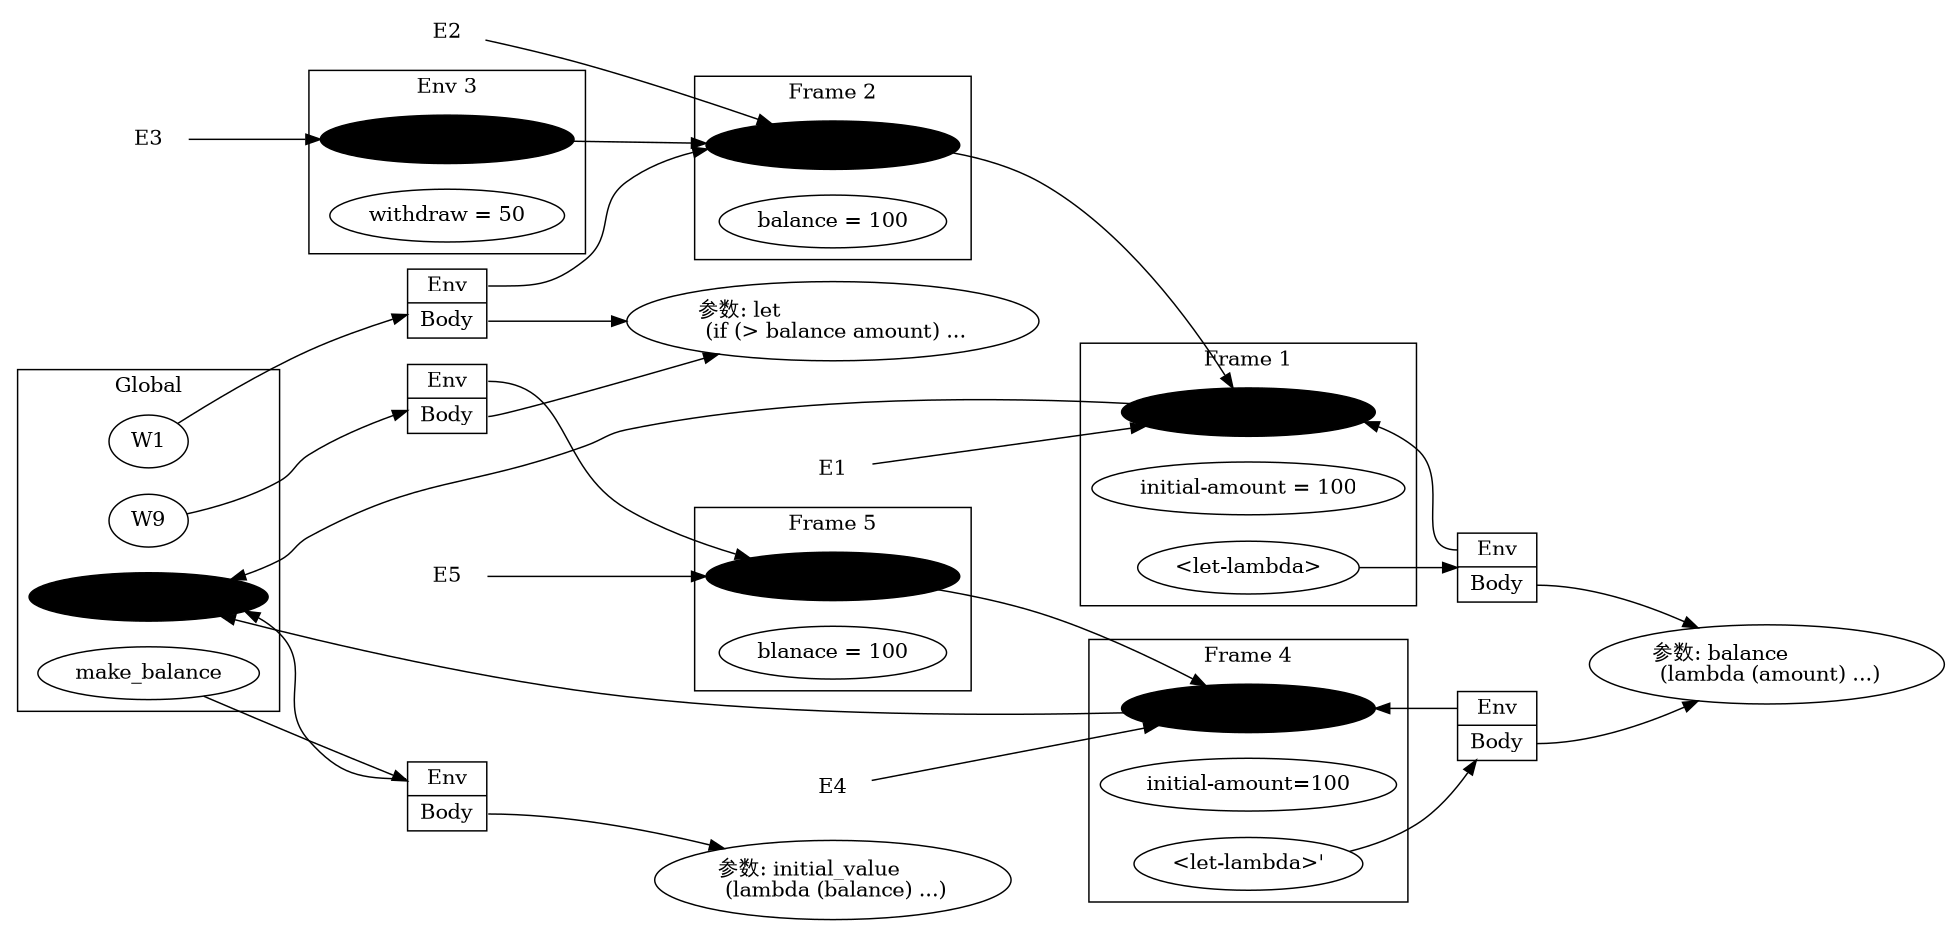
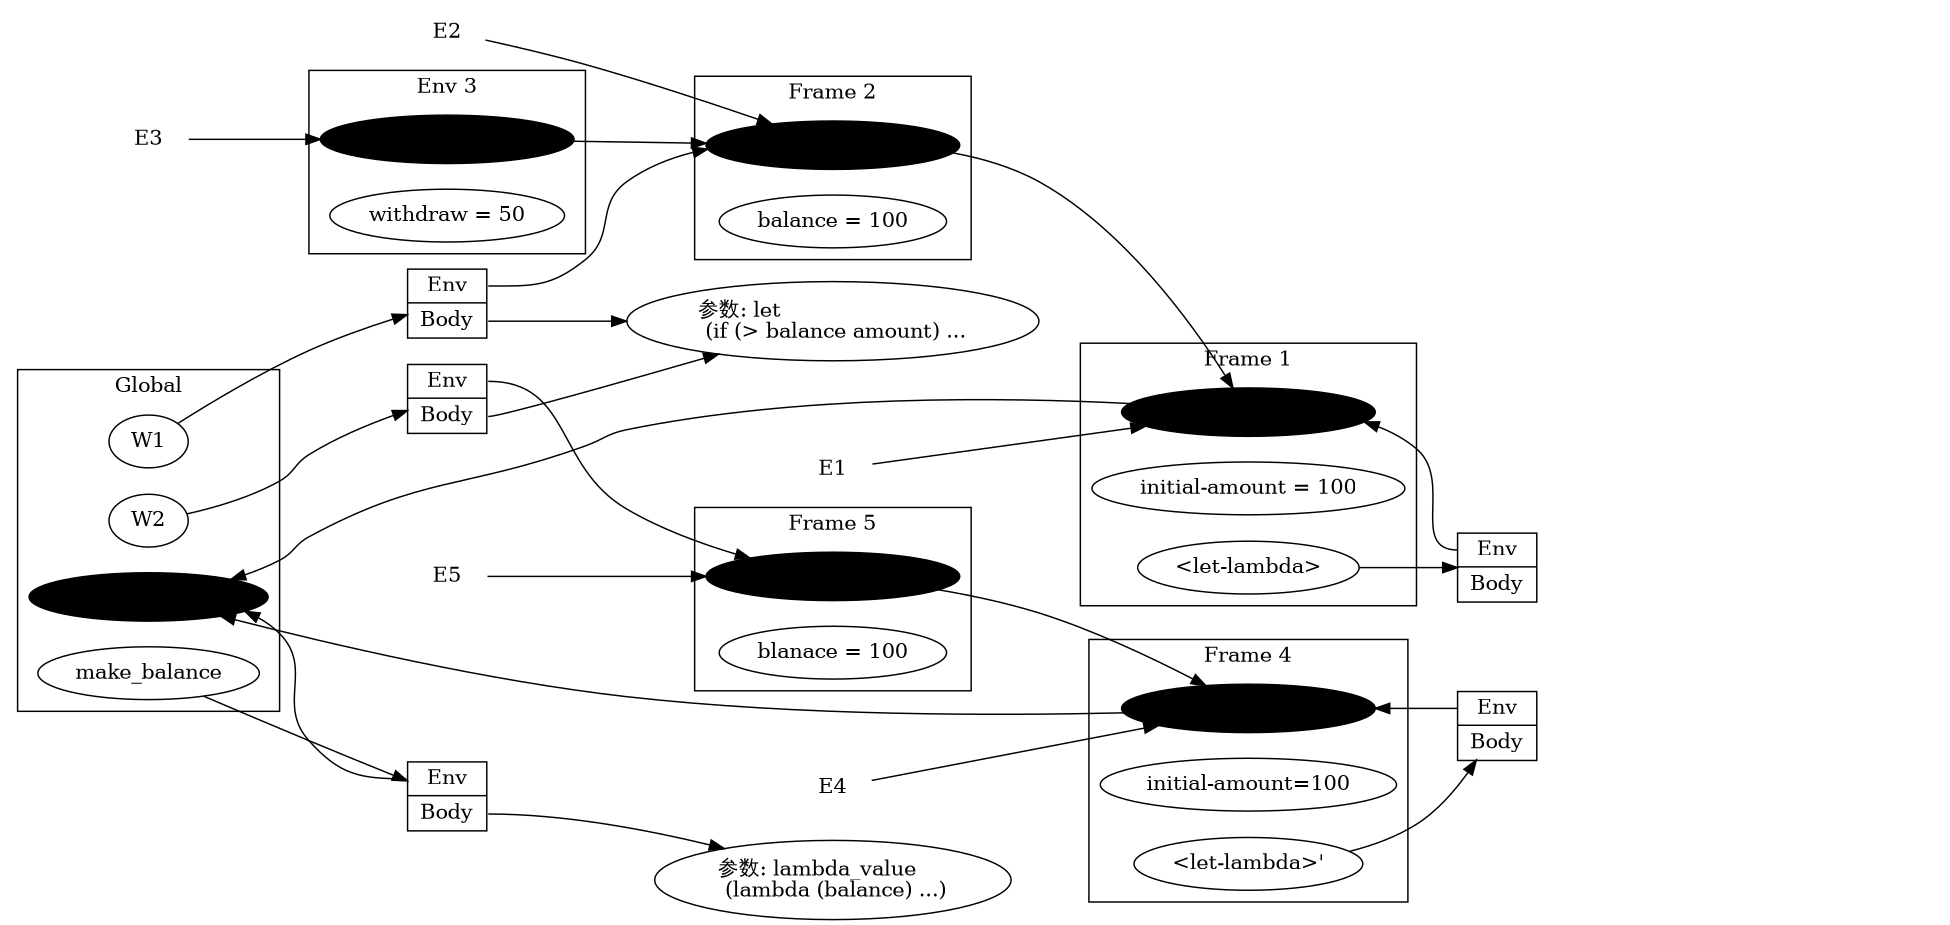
node "W9": label "W9" -> "W2"
node "参数: balance (lambda (amount) ...)": removed
node "参数: initial_value (lambda (balance) ...)": label "参数: initial_value (lambda (balance) ...)" -> "参数: lambda_value (lambda (balance) ...)"
